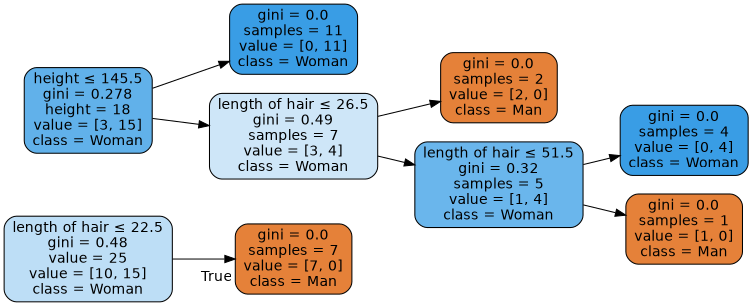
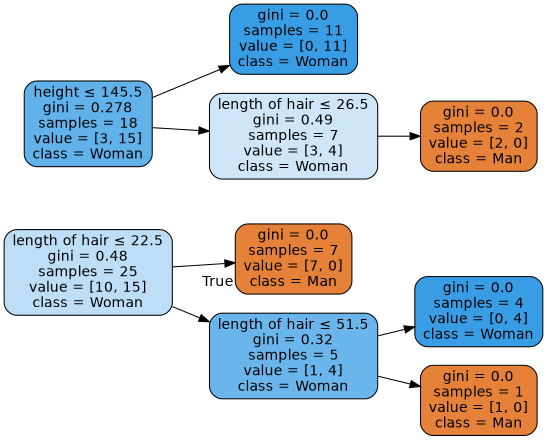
node "height ≤ 145.5": text "height = 18" -> "samples = 18"
edge "length of hair ≤ 26.5" -> "length of hair ≤ 51.5": now "length of hair ≤ 22.5" -> "length of hair ≤ 51.5"
node "length of hair ≤ 22.5": text "value = 25" -> "samples = 25"
